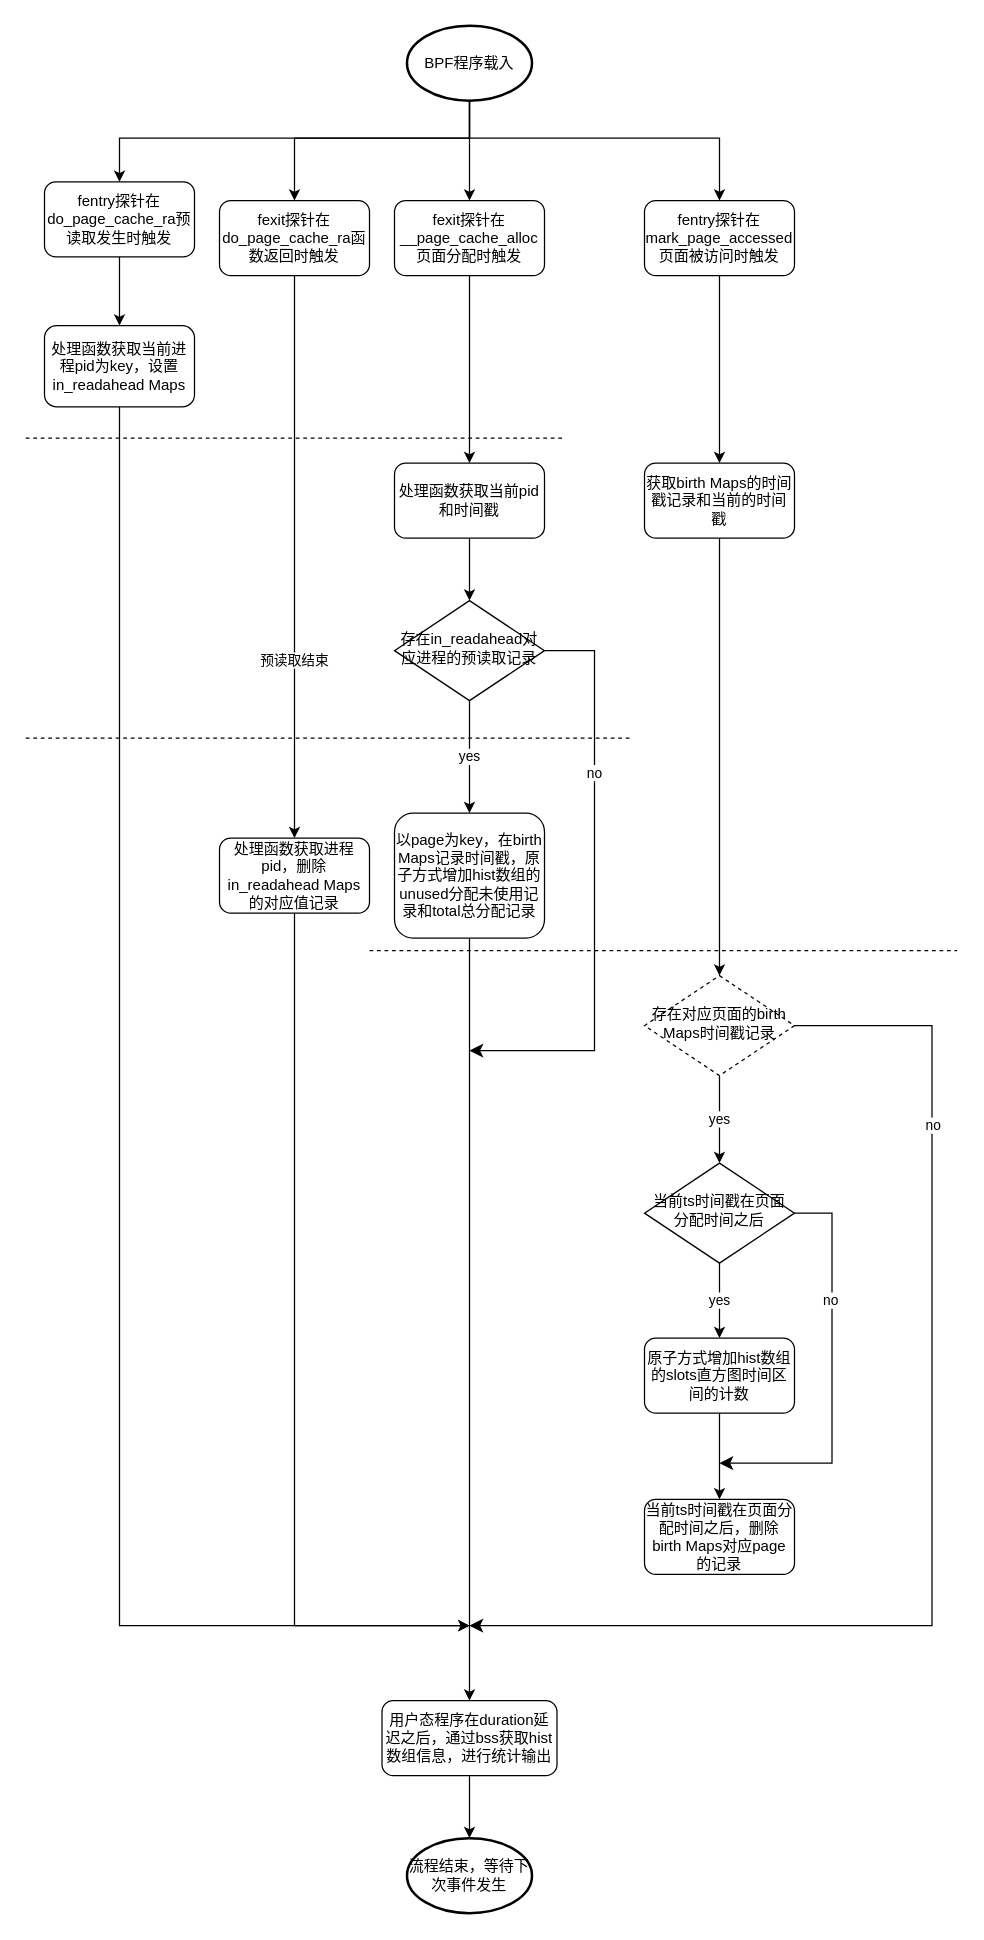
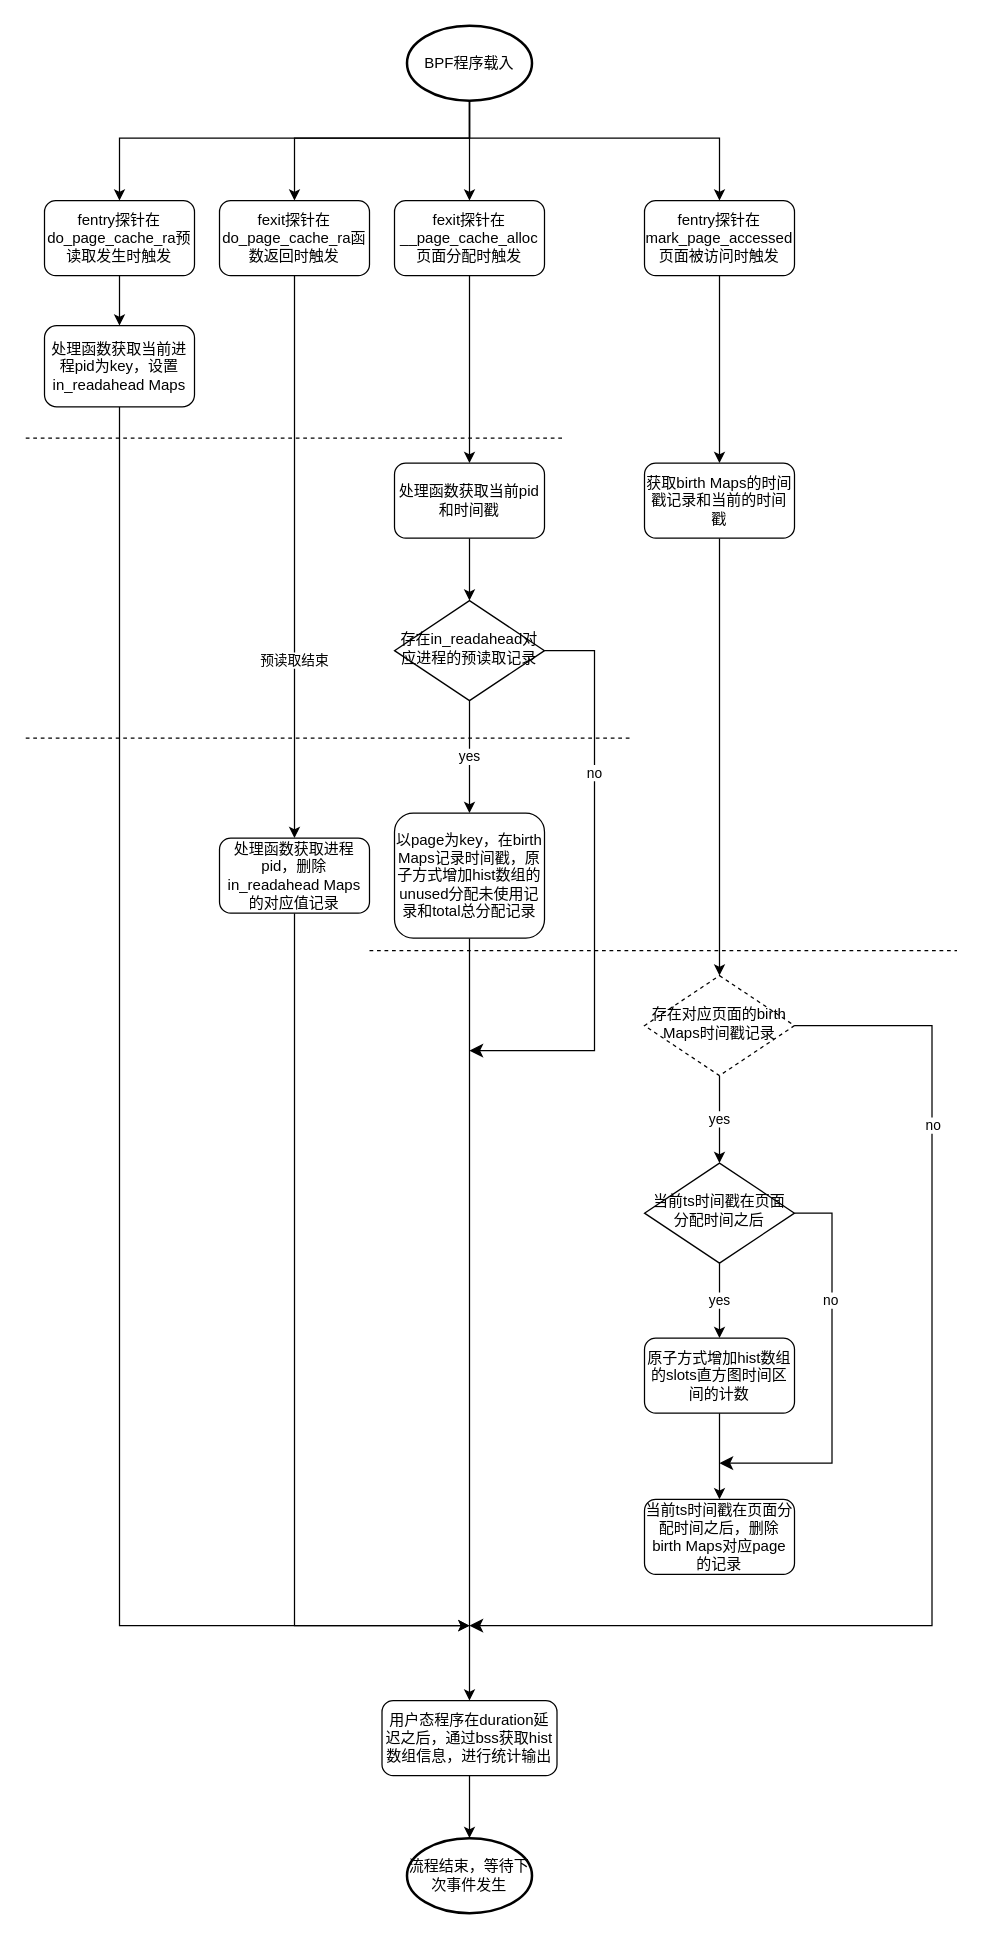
node "fentry探针在do_page_cache_ra预读取发生时触发": moved (119, 219) -> (119, 238)
